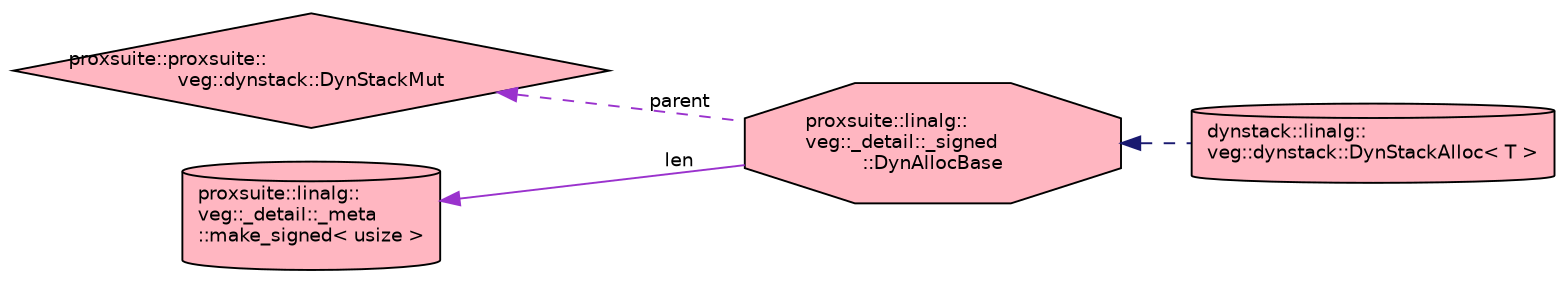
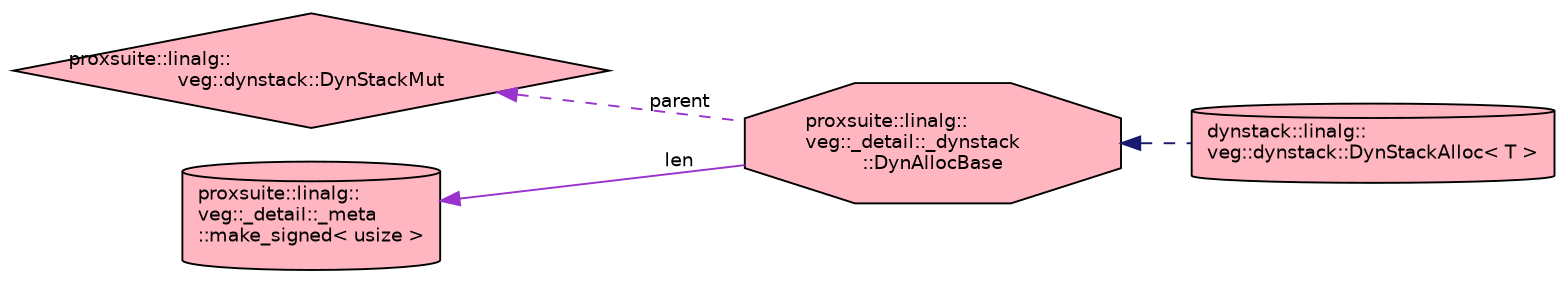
node "proxsuite::proxsuite:: veg::dynstack::DynStackMut": label "proxsuite::proxsuite:: veg::dynstack::DynStackMut" -> "proxsuite::linalg:: veg::dynstack::DynStackMut"
node "proxsuite::linalg:: veg::_detail::_signed ::DynAllocBase": label "proxsuite::linalg:: veg::_detail::_signed ::DynAllocBase" -> "proxsuite::linalg:: veg::_detail::_dynstack ::DynAllocBase"
